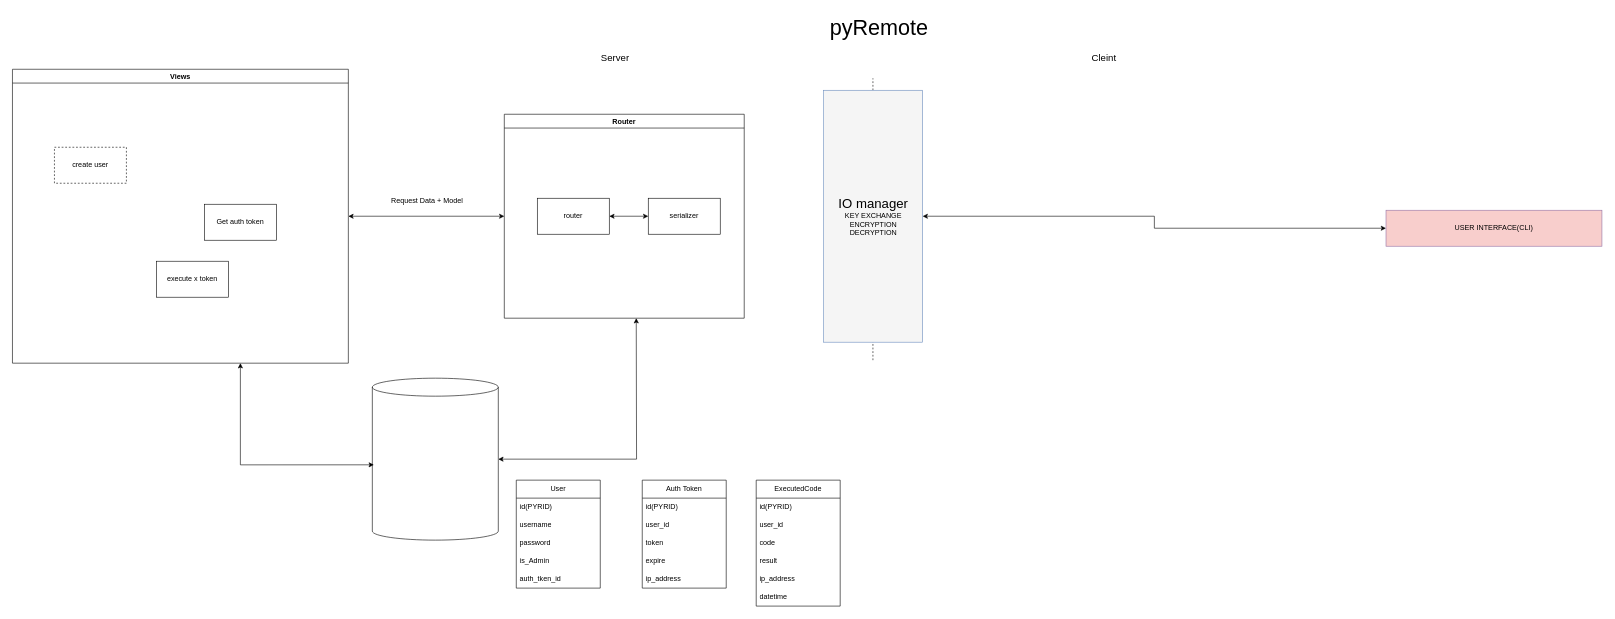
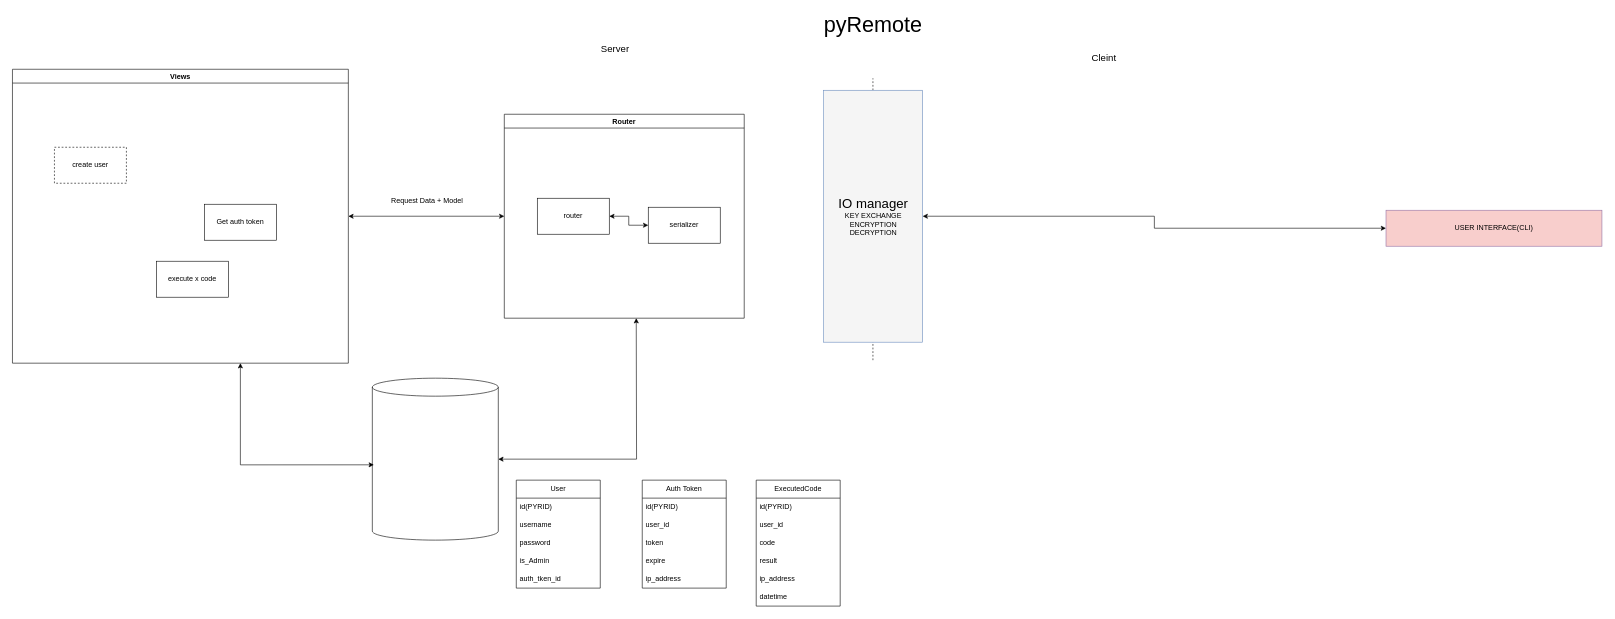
node "pyRemote": moved (879, 27) -> (873, 24)
node "Server": moved (615, 57) -> (615, 48)
node "serializer": moved (684, 216) -> (684, 225)
node "execute x token": label "execute x token" -> "execute x code"
